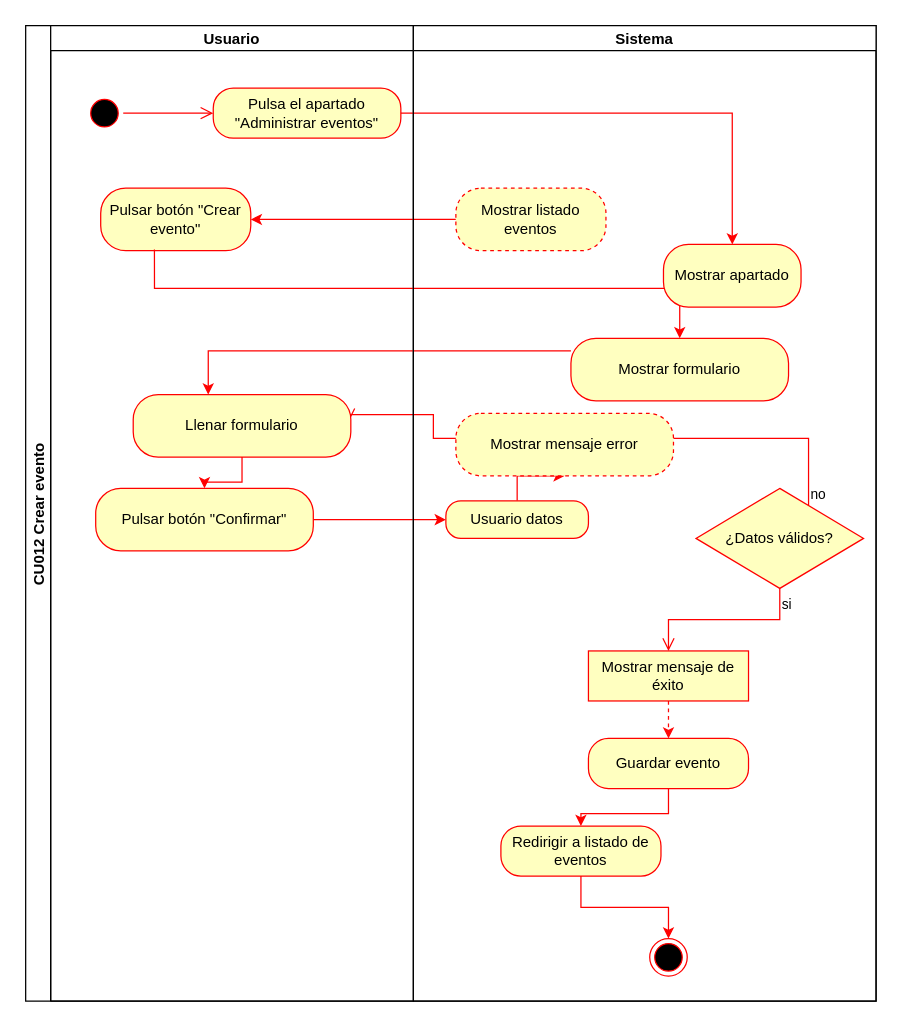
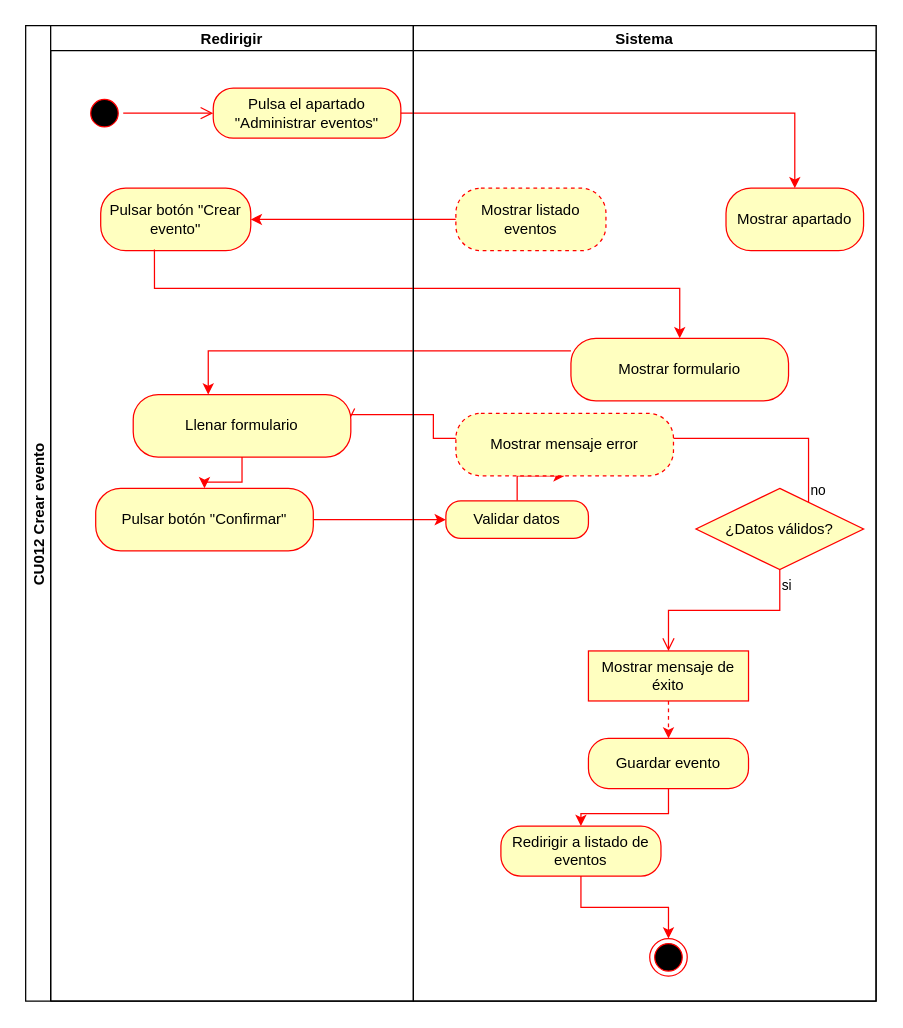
node "Usuario": label "Usuario" -> "Redirigir"
node "Mostrar apartado": moved (732, 276) -> (794, 219)
node "Usuario datos": label "Usuario datos" -> "Validar datos"
node "¿Datos válidos?": size 168x100 -> 168x81
